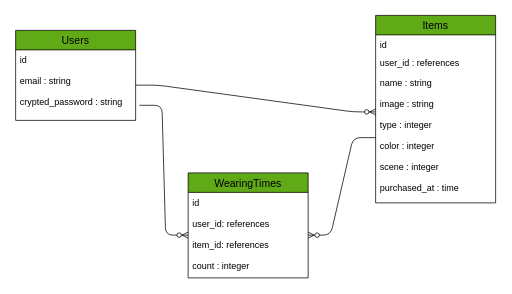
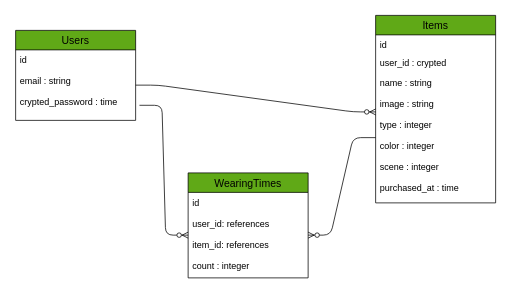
node "id email : string crypted_password : string": label "id email : string crypted_password : string" -> "id email : string crypted_password : time"
node "user_id : references": label "user_id : references" -> "user_id : crypted"
